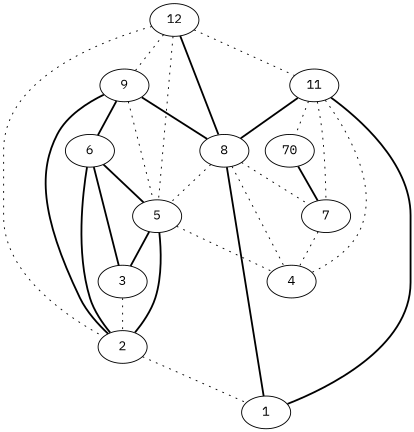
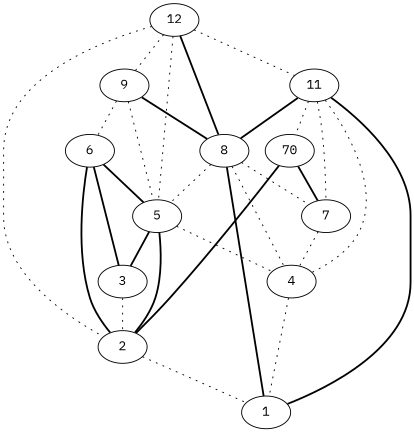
edge "9" -- "6": style bold -> dotted
edge "9" -- "2": now "70" -- "2"
edge "4" -- "1": added
